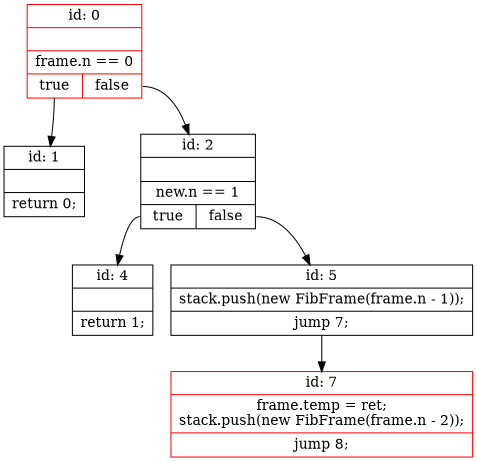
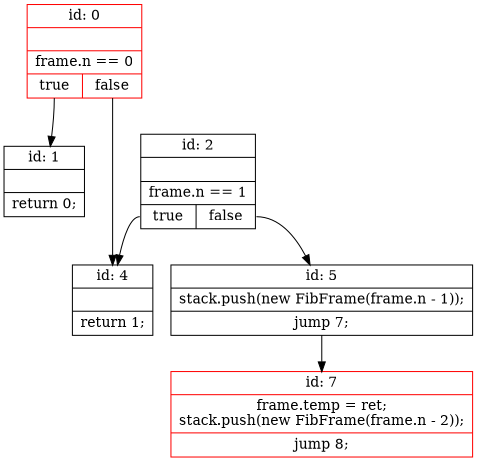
edge "id: 0" -> "id: 2": now "id: 0" -> "id: 4"
node "id: 2": text "new.n == 1" -> "frame.n == 1"
